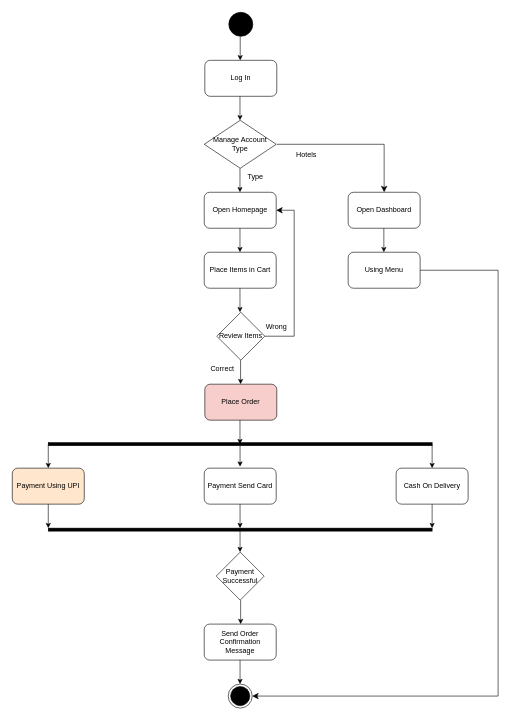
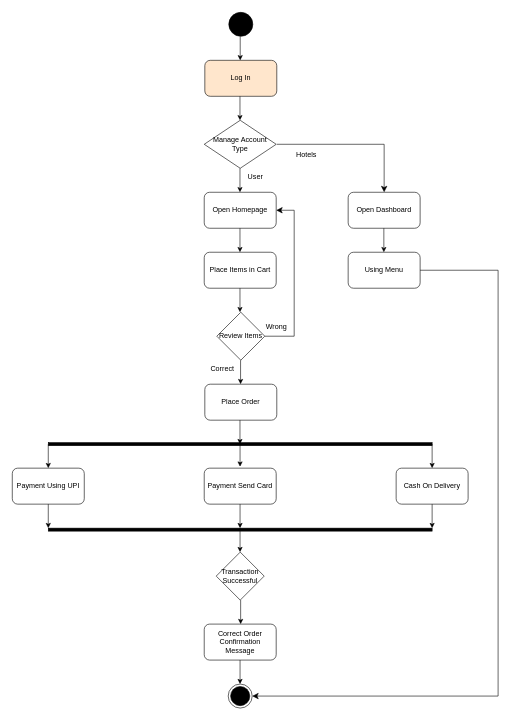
node "Log In": fillcolor #ffffff -> #ffe6cc
node "Type": label "Type" -> "User"
node "Place Order": fillcolor #f8cecc -> #ffffff
node "Payment Using UPI": fillcolor #ffe6cc -> #ffffff
node "Payment Successful": label "Payment Successful" -> "Transaction Successful"
node "Send Order Confirmation Message": label "Send Order Confirmation Message" -> "Correct Order Confirmation Message"
